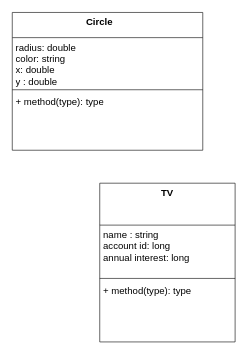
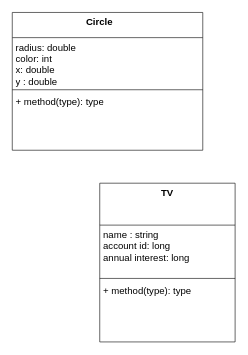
node "radius: double color: string x: double y : double": label "radius: double color: string x: double y : double" -> "radius: double color: int x: double y : double"
